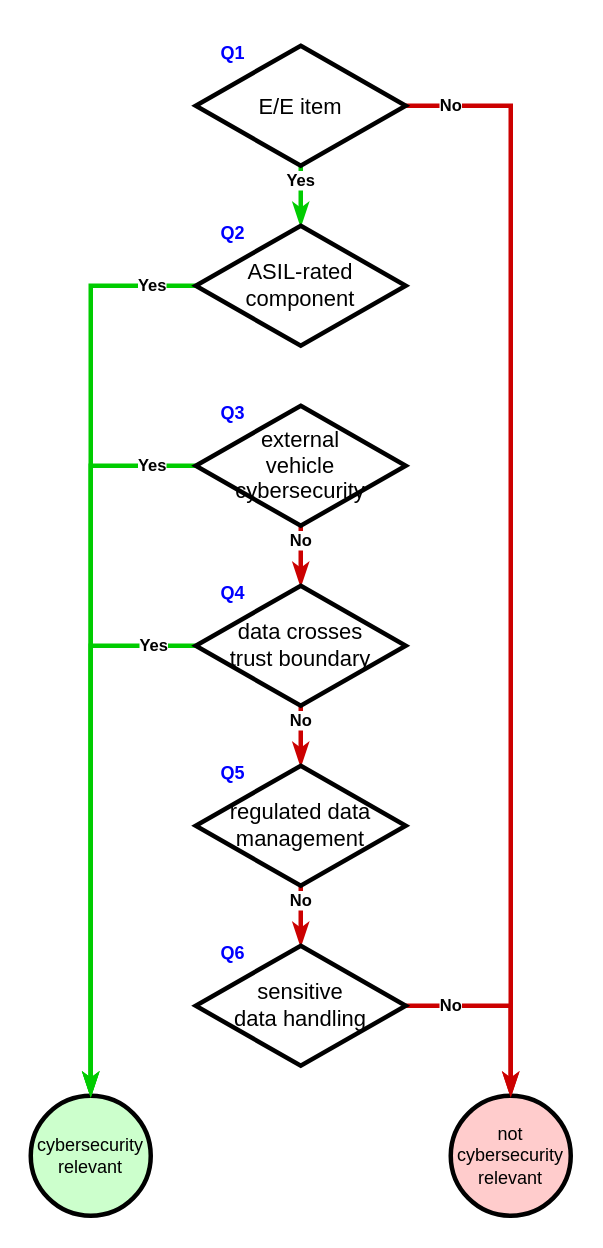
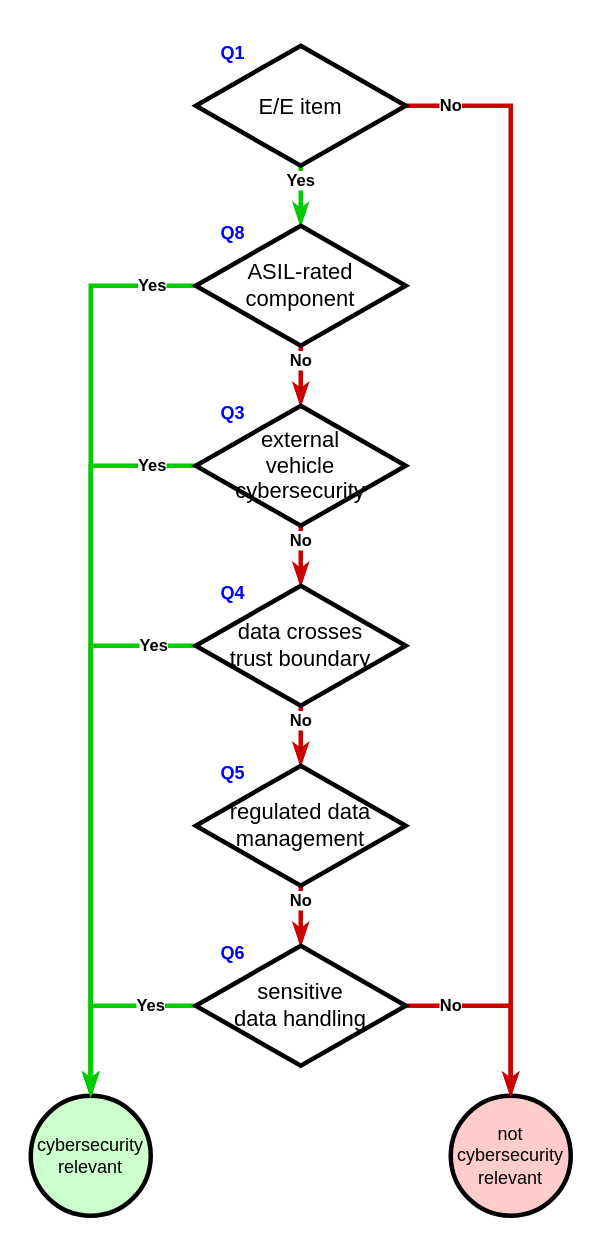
node "Q2": label "Q2" -> "Q8"
edge "ASIL-rated component" -> "external vehicle cybersecurity": added, label "No"
edge "sensitive data handling" -> "cybersecurity relevant": added, label "Yes"
